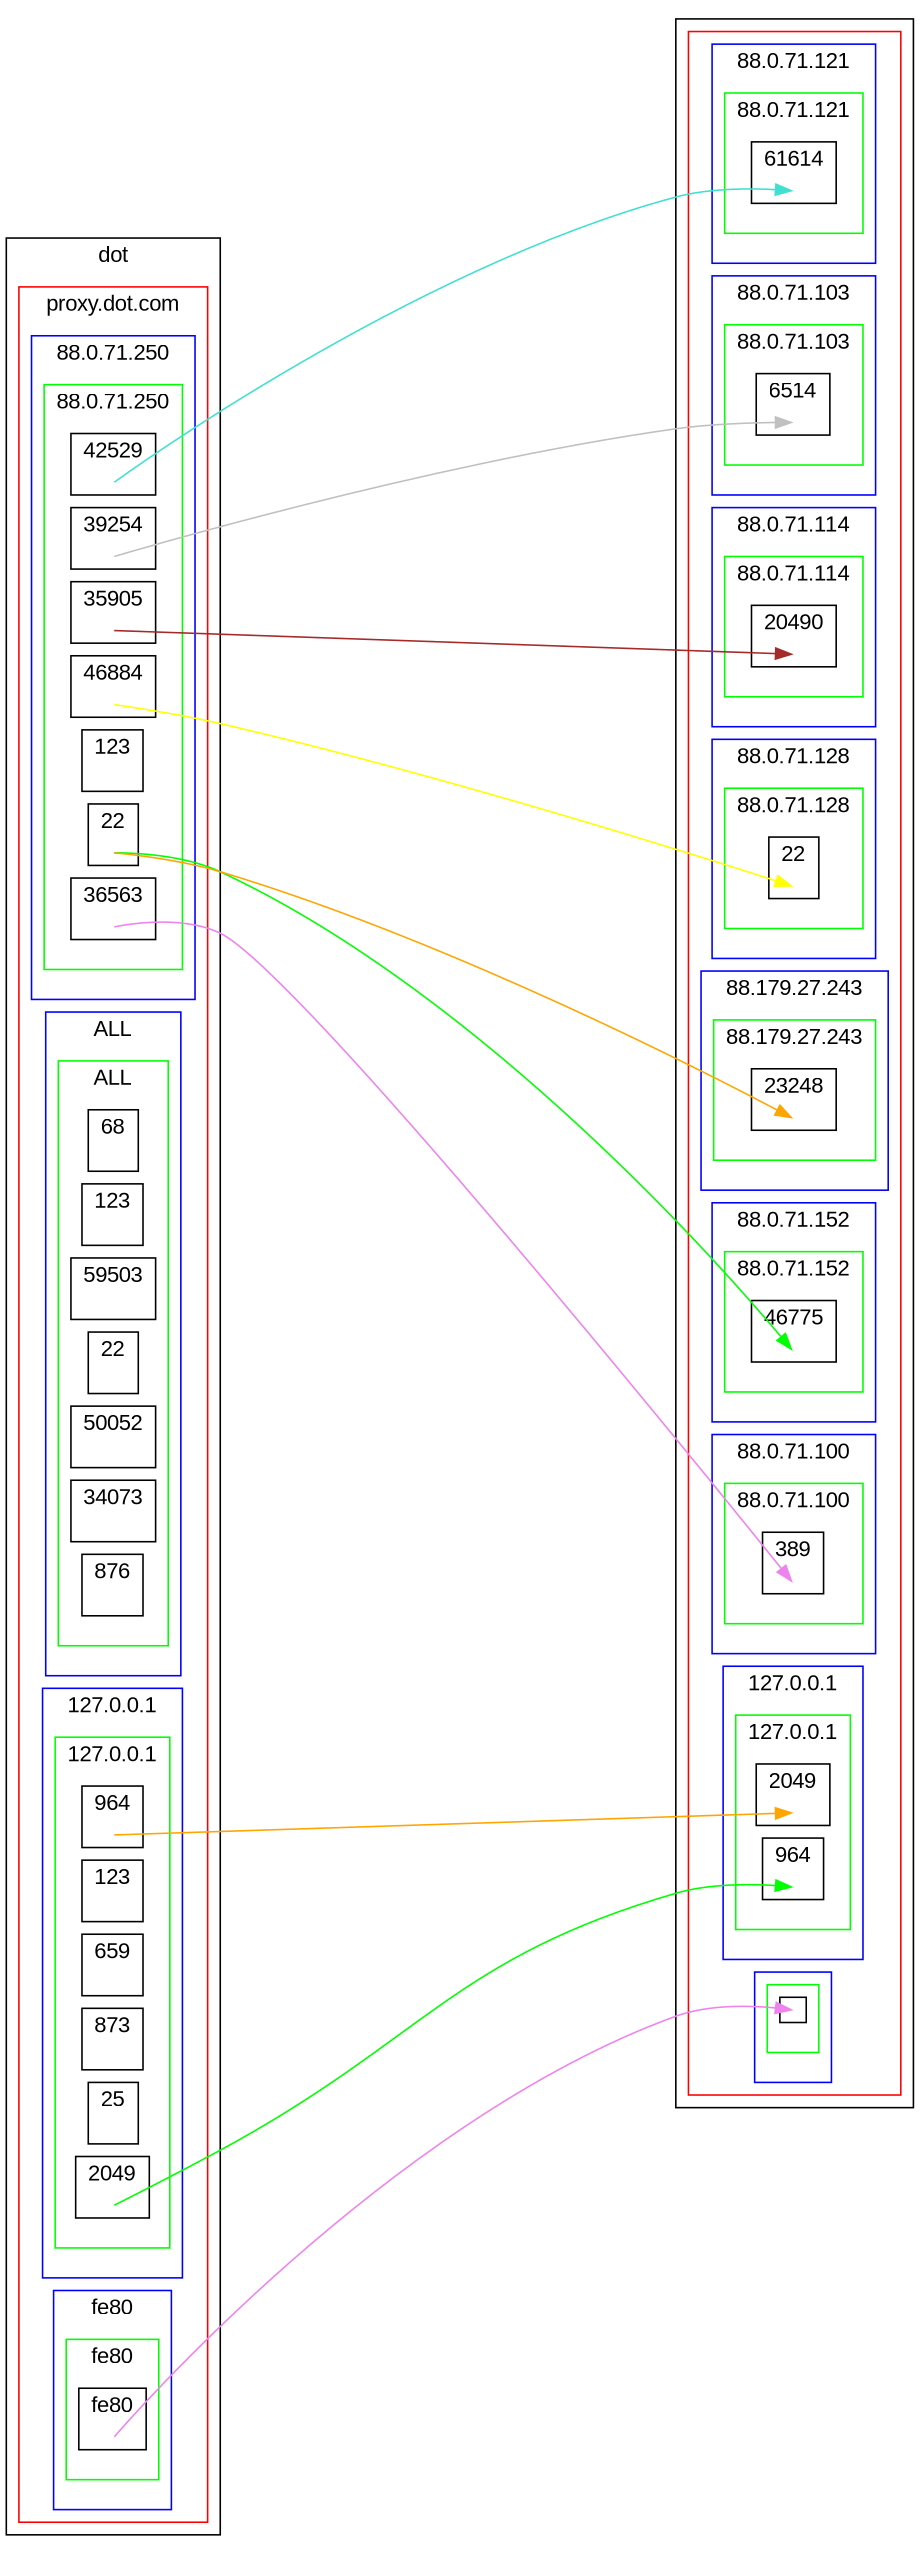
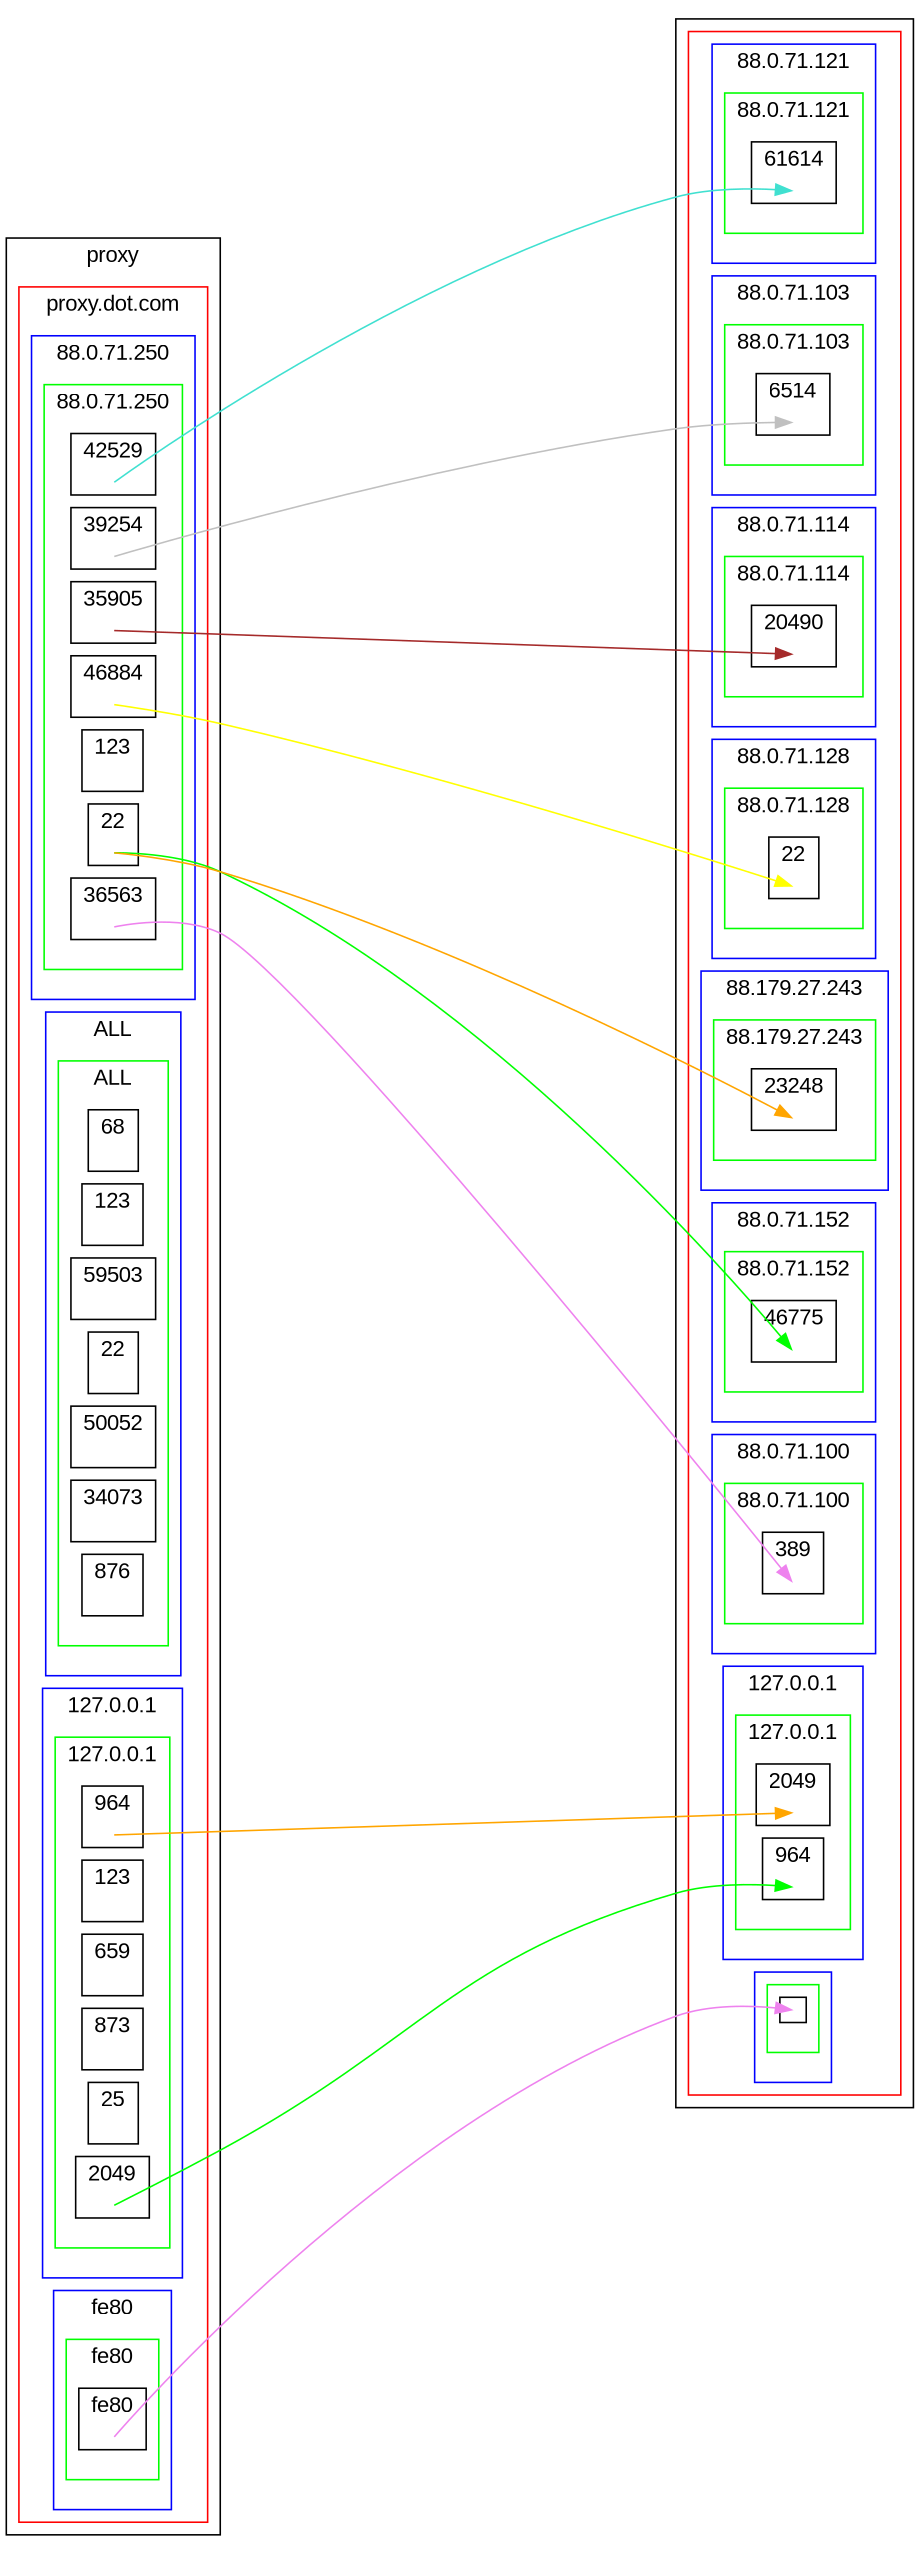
cluster "dot": label "dot" -> "proxy"
